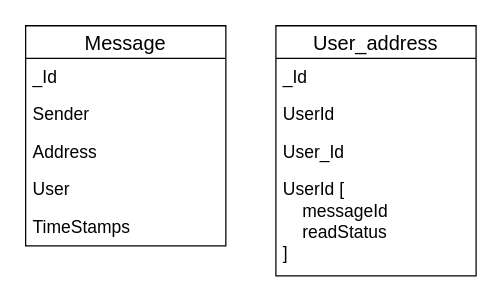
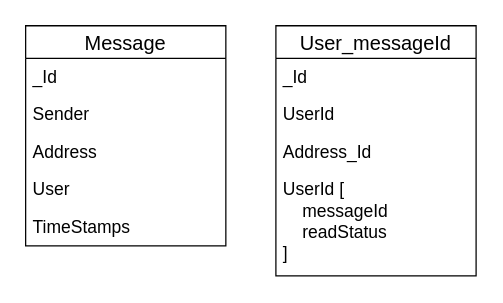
node "User_address": label "User_address" -> "User_messageId"
node "User_Id": label "User_Id" -> "Address_Id"
